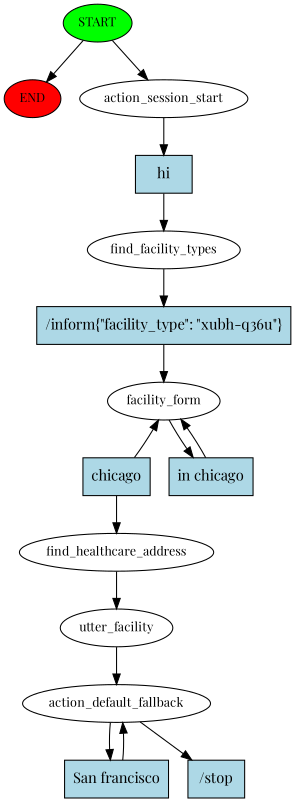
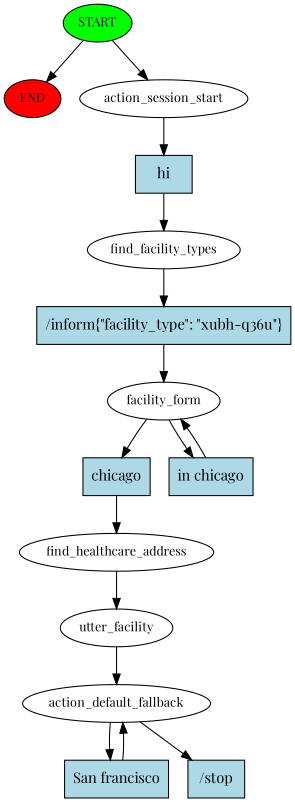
edge "chicago" -> "facility_form": reversed
